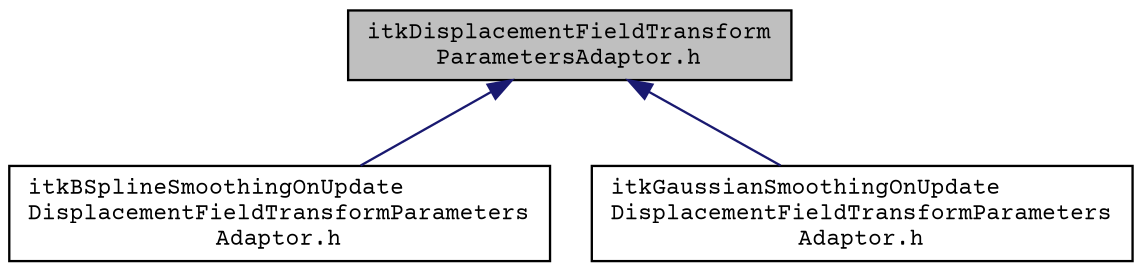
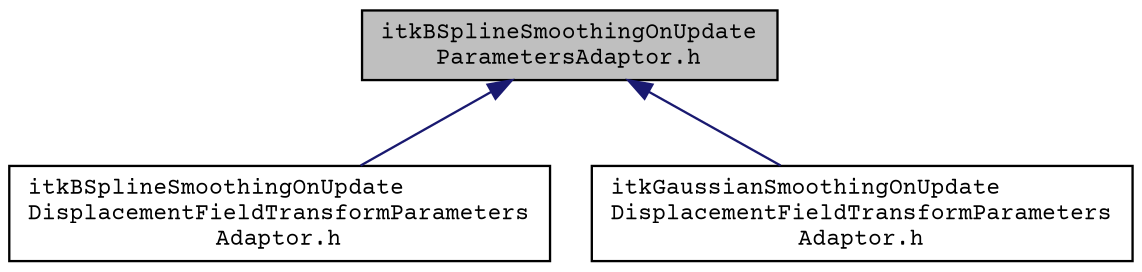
node "itkDisplacementFieldTransform ParametersAdaptor.h": label "itkDisplacementFieldTransform ParametersAdaptor.h" -> "itkBSplineSmoothingOnUpdate ParametersAdaptor.h"
